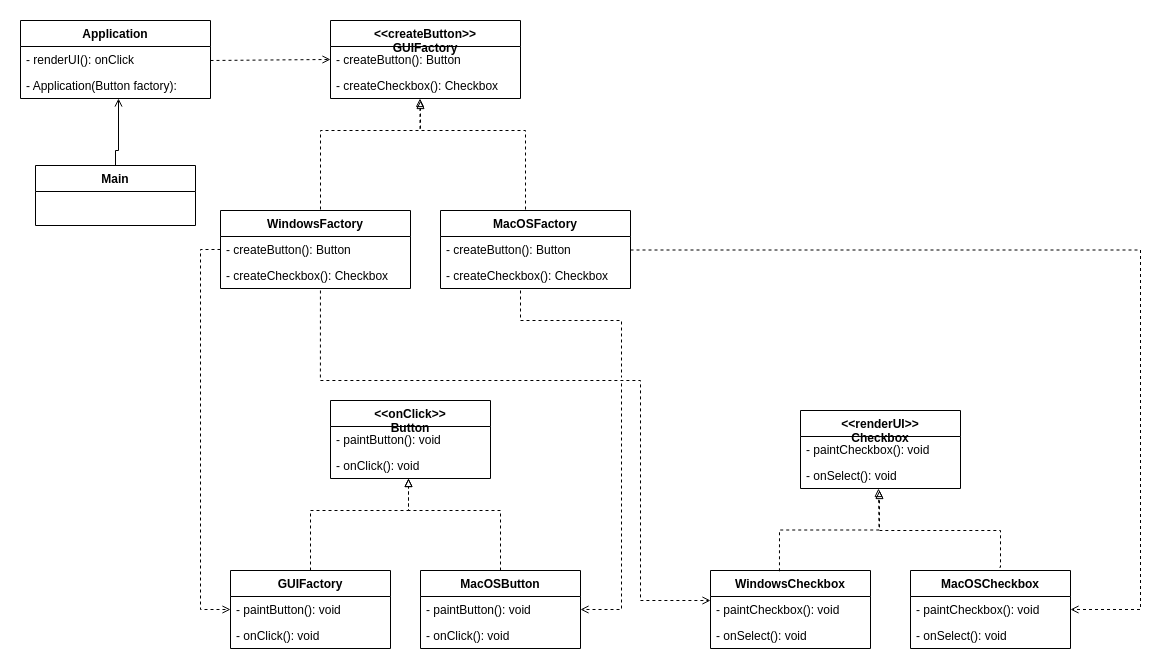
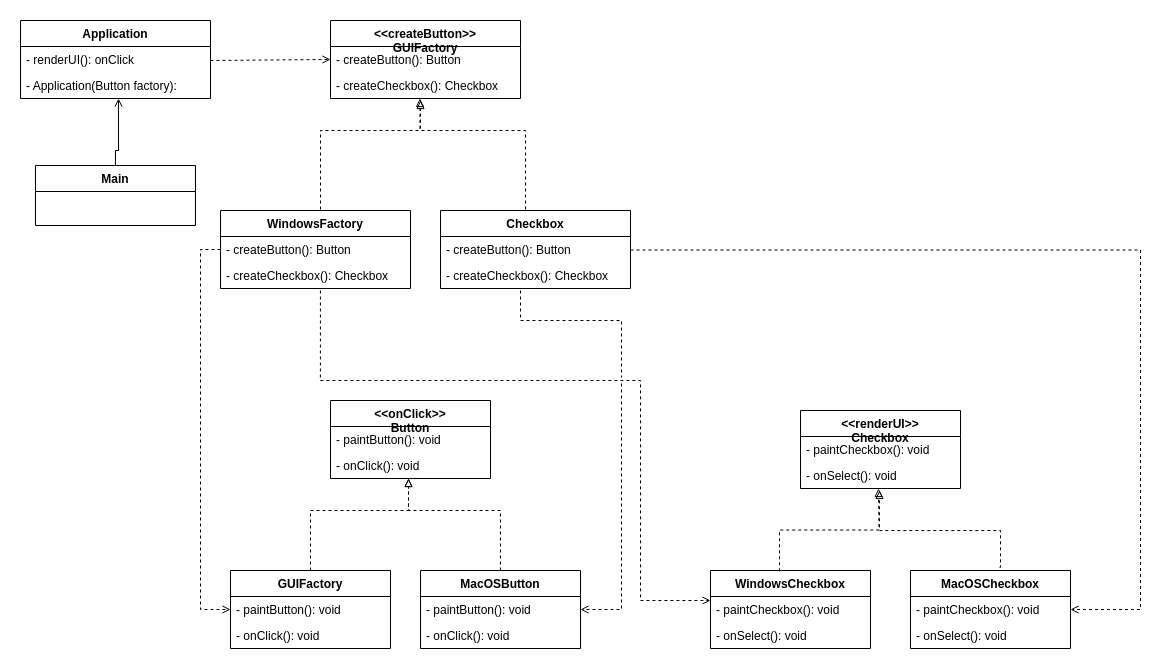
node "MacOSFactory": label "MacOSFactory" -> "Checkbox"
